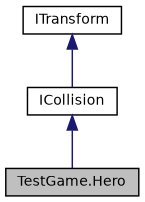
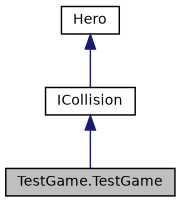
node "ITransform": label "ITransform" -> "Hero"
node "TestGame.Hero": label "TestGame.Hero" -> "TestGame.TestGame"
